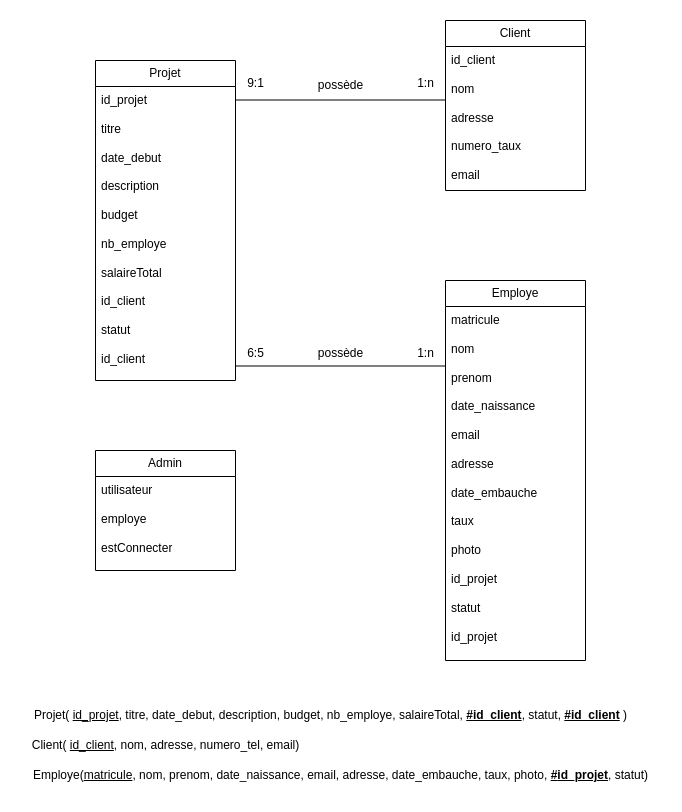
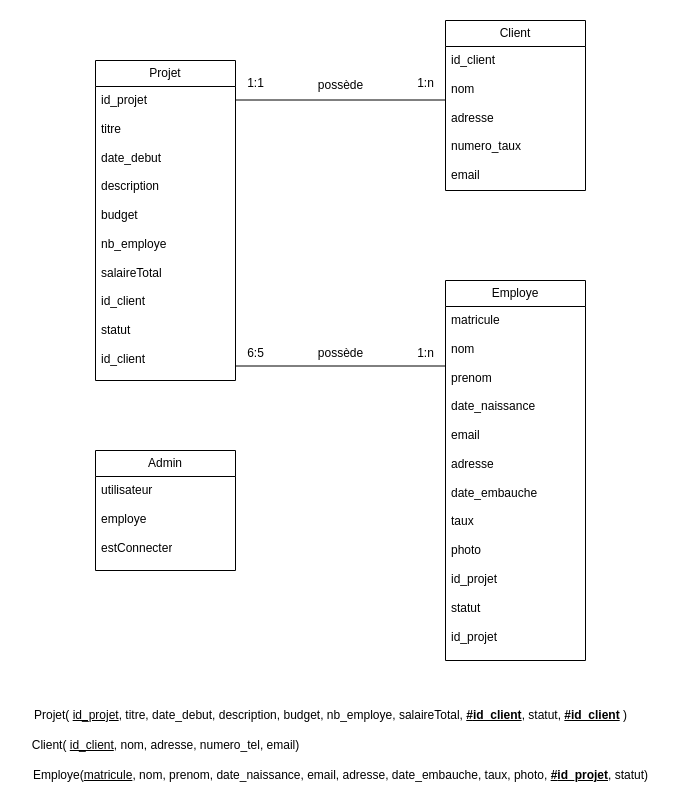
node "9:1": label "9:1" -> "1:1"
